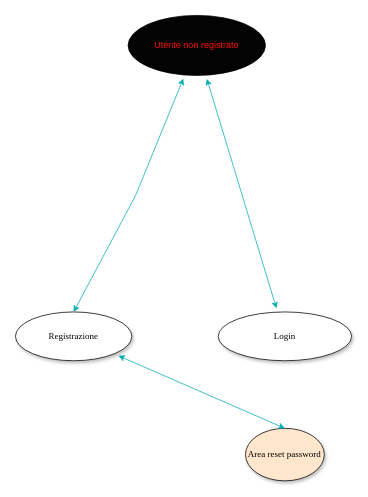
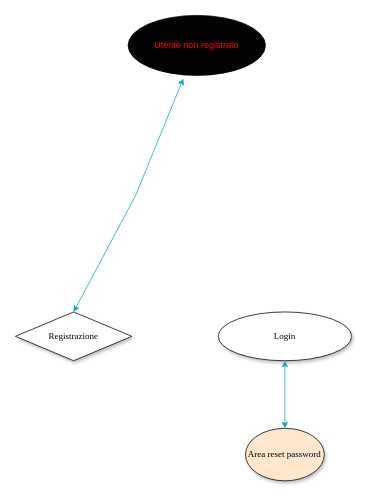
edge "Utente non registrato" -- "Login": removed
node "Registrazione": shape ellipse -> diamond
edge "Registrazione" -- "Area reset password": now "Login" -- "Area reset password"
